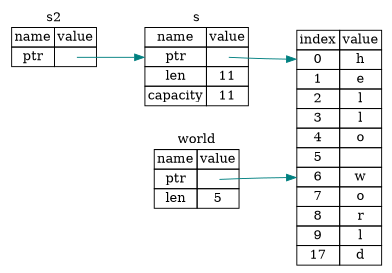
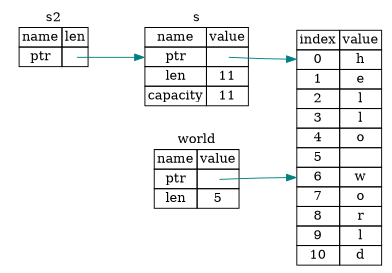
node "s2": text "value" -> "len"
node "index": text "17" -> "10"
